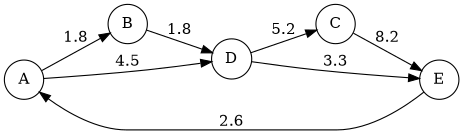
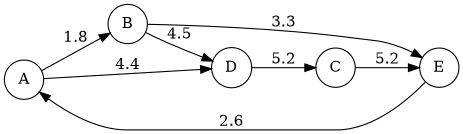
edge "B" -> "D": label "1.8" -> "4.5"
edge "C" -> "E": label "8.2" -> "5.2"
edge "A" -> "D": label "4.5" -> "4.4"
edge "D" -> "E": now "B" -> "E"
